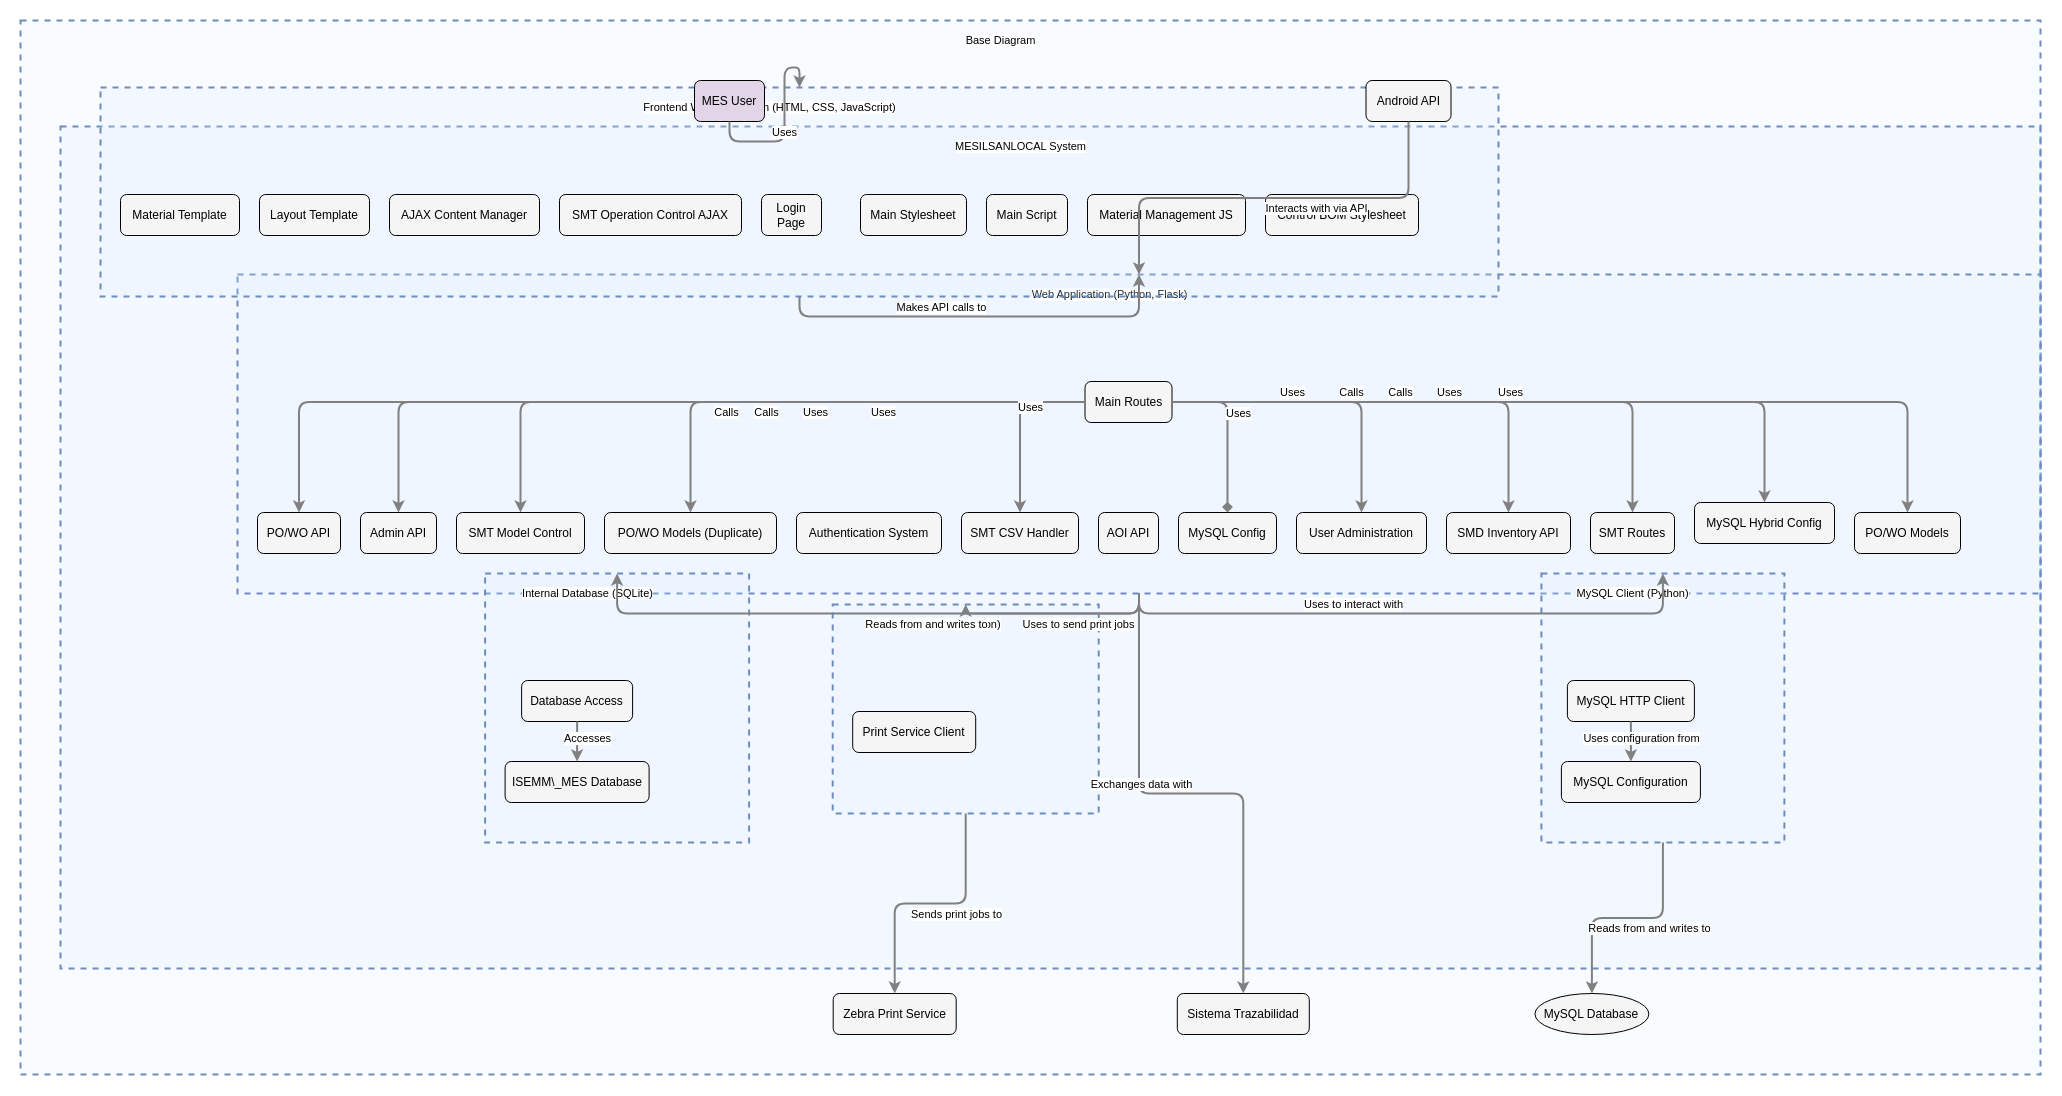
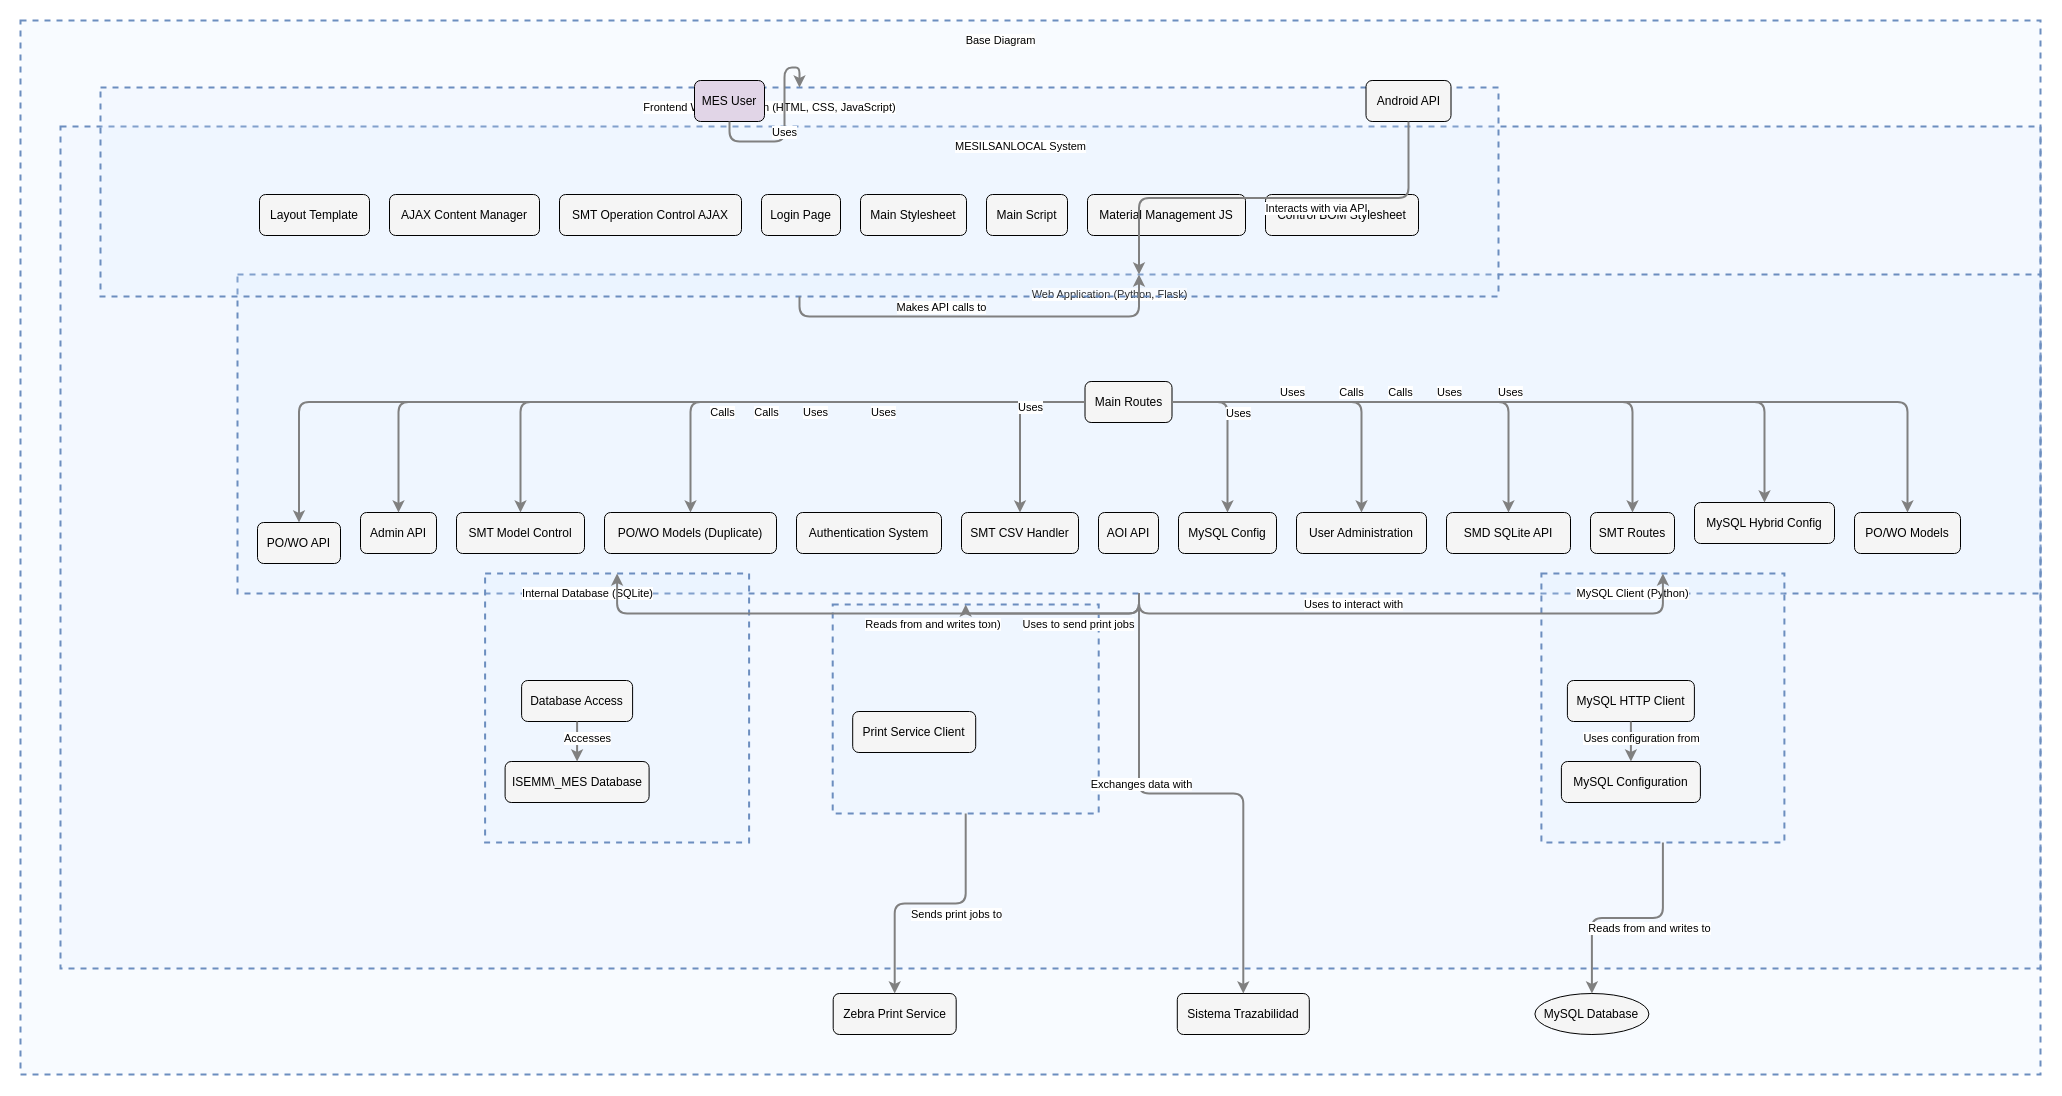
node "Material Template": removed
node "Login Page": size 60x41 -> 79x41
edge "Main Routes" -> "MySQL Config": arrowhead diamond -> classic
node "PO/WO API": moved (299, 533) -> (299, 543)
node "SMD Inventory API": label "SMD Inventory API" -> "SMD SQLite API"
